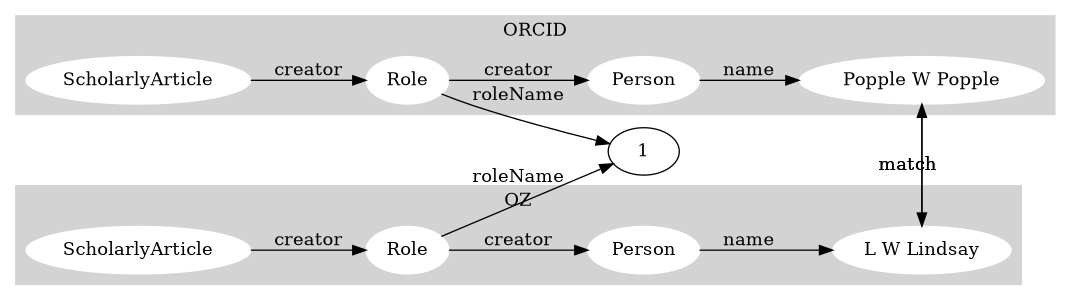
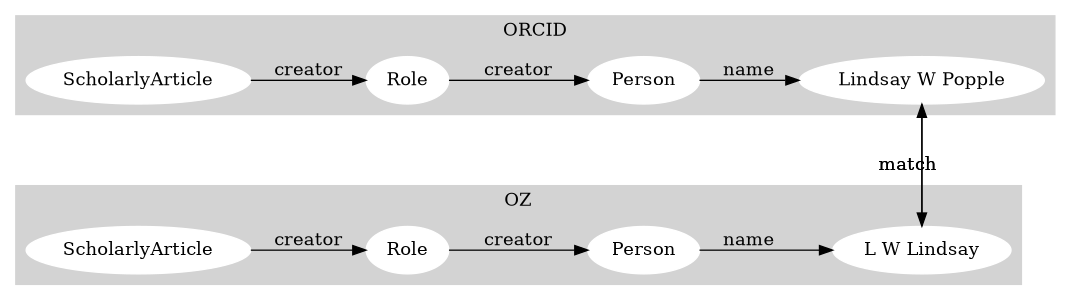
node "Popple W Popple": label "Popple W Popple" -> "Lindsay W Popple"
node "1": removed
